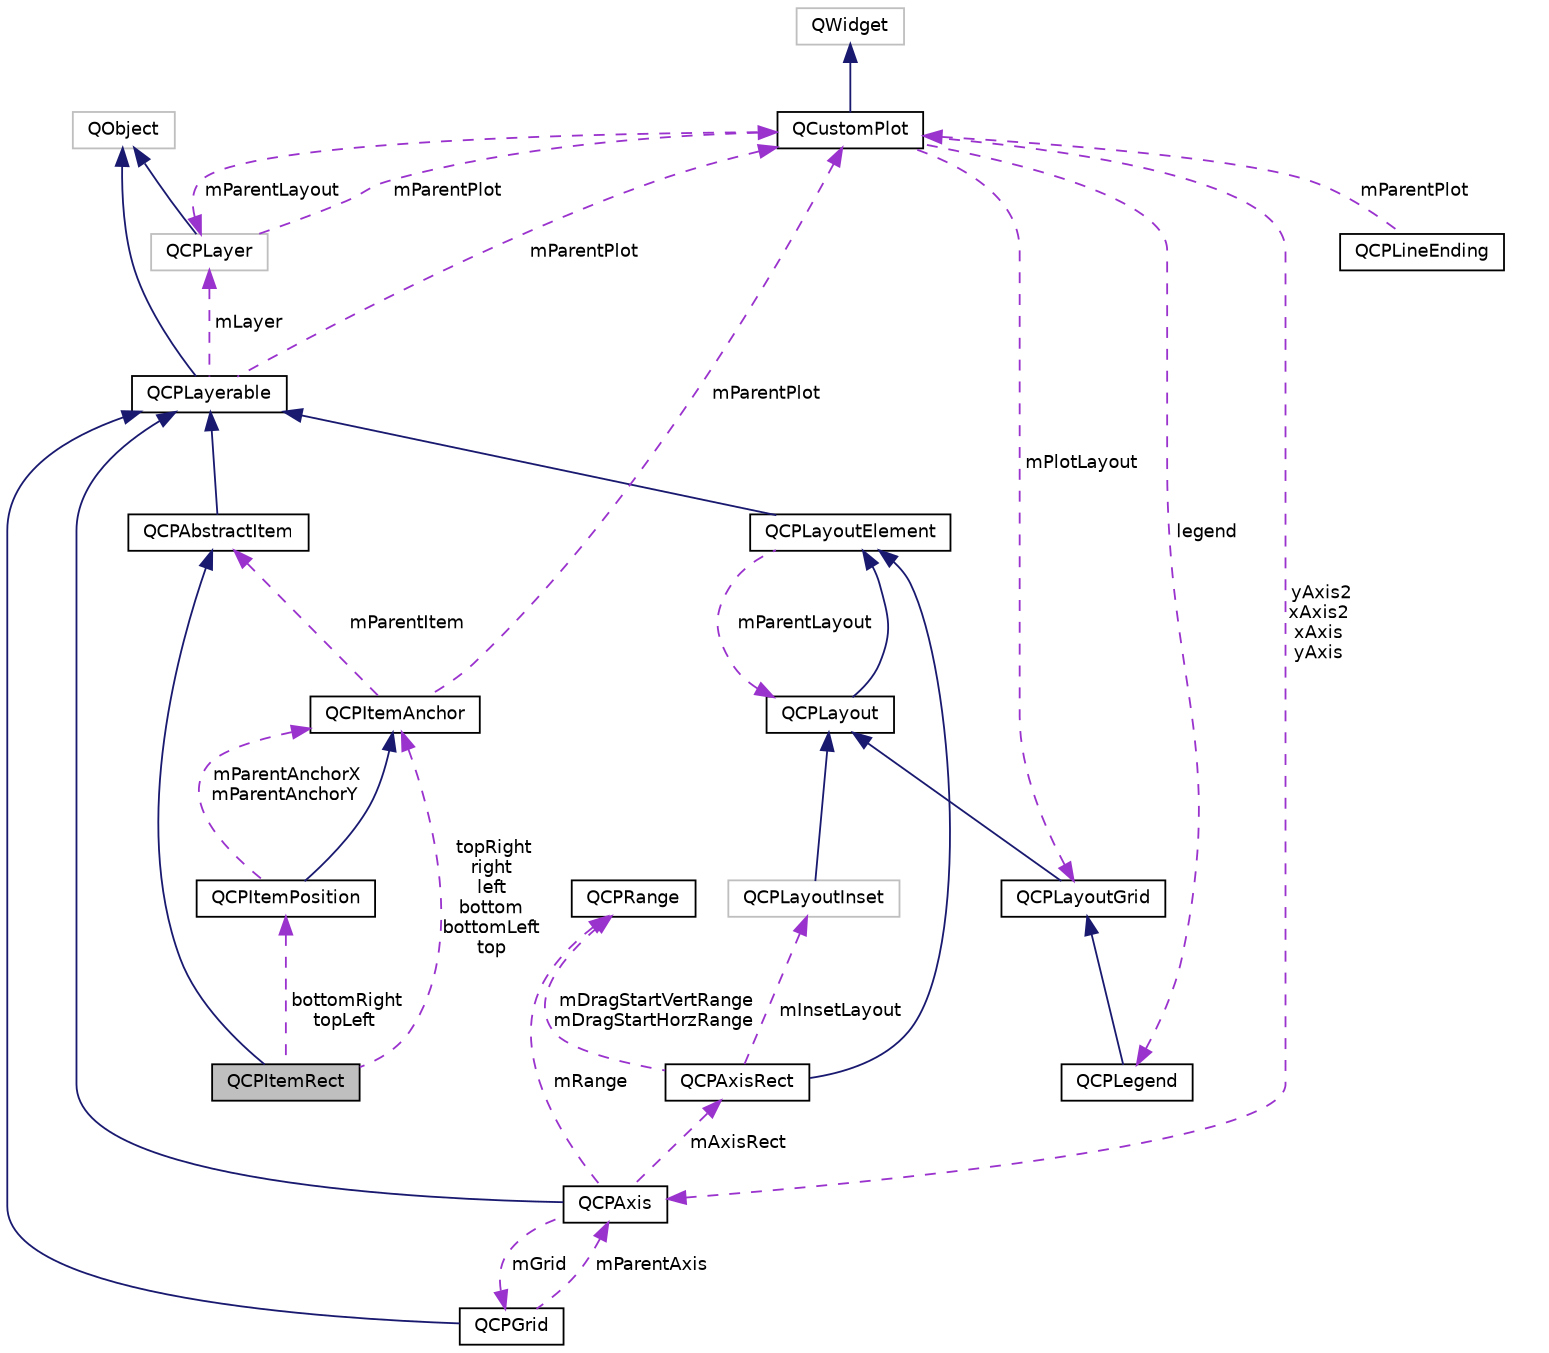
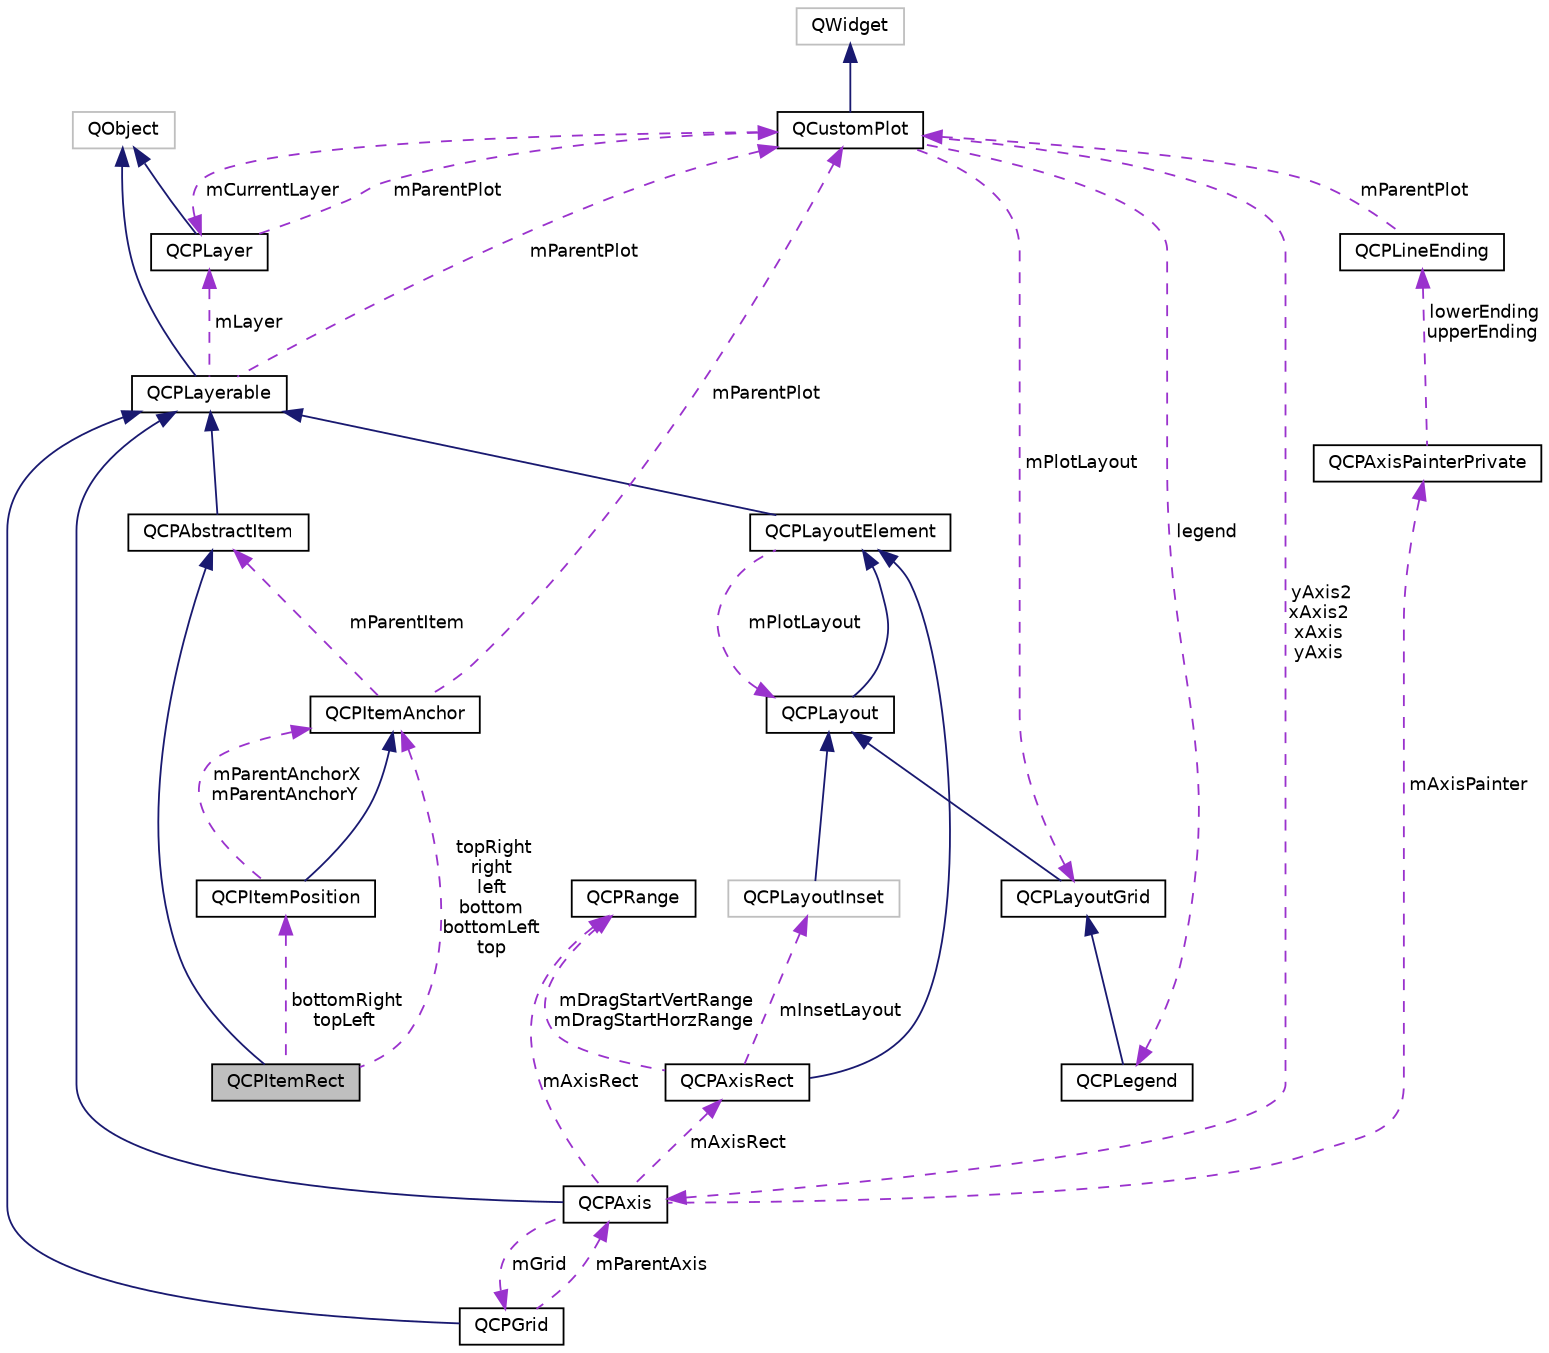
edge "QCustomPlot" -> "QCPLayer": label " mParentLayout" -> " mCurrentLayer"
node "QCPLayer": color grey75 -> black
node "QCPAxisPainterPrivate": added
edge "QCPLayoutElement" -> "QCPLayout": label " mParentLayout" -> " mPlotLayout"
edge "QCPAxis" -> "QCPRange": label " mRange" -> " mAxisRect"
